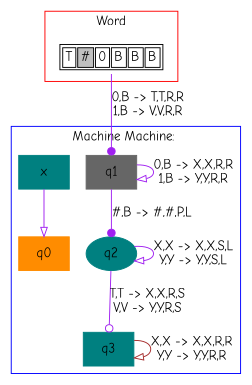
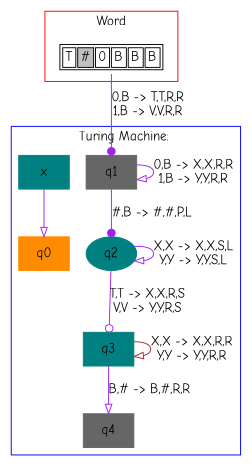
cluster "Machine Machine: ": label "Machine Machine: " -> "Turing Machine: "
node "q4": added
